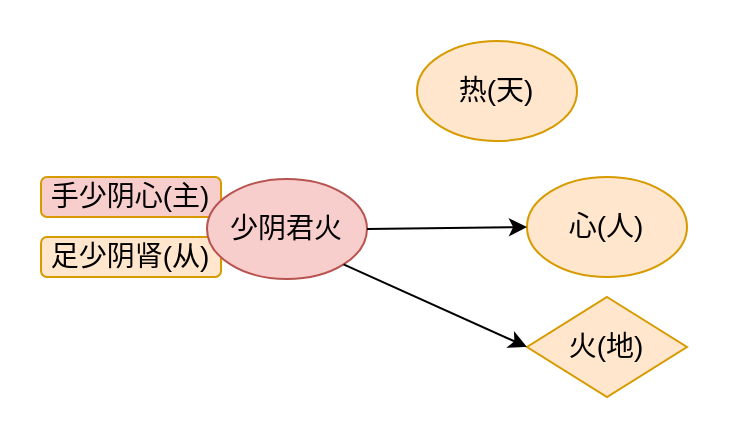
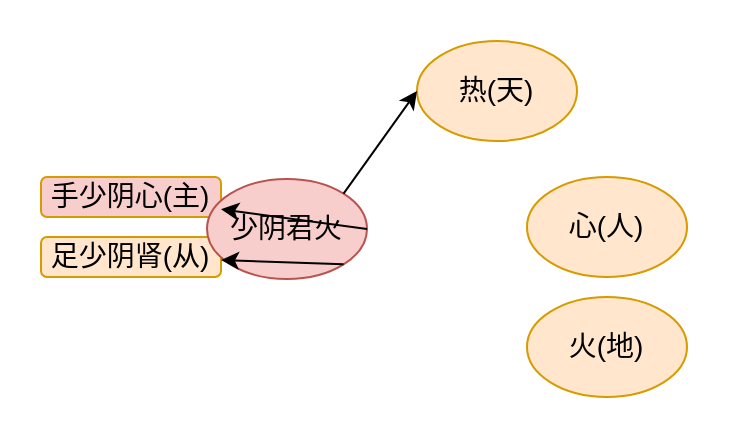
edge "少阴君火" -> "热(天)": added
edge "少阴君火" -> "心(人)": now "少阴君火" -> "手少阴心(主)"
edge "少阴君火" -> "火(地)": now "少阴君火" -> "足少阴肾(从)"
node "火(地)": shape diamond -> ellipse
